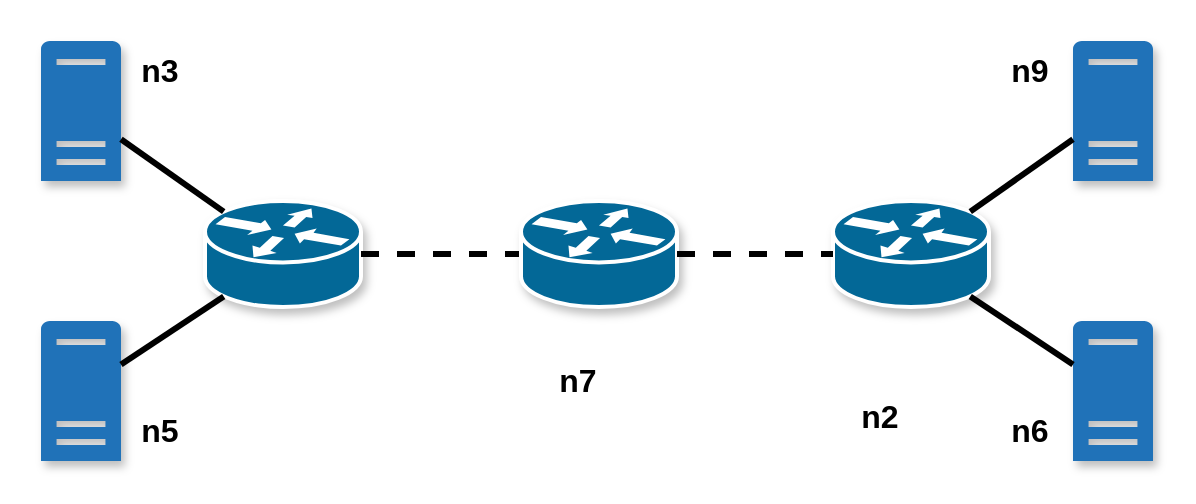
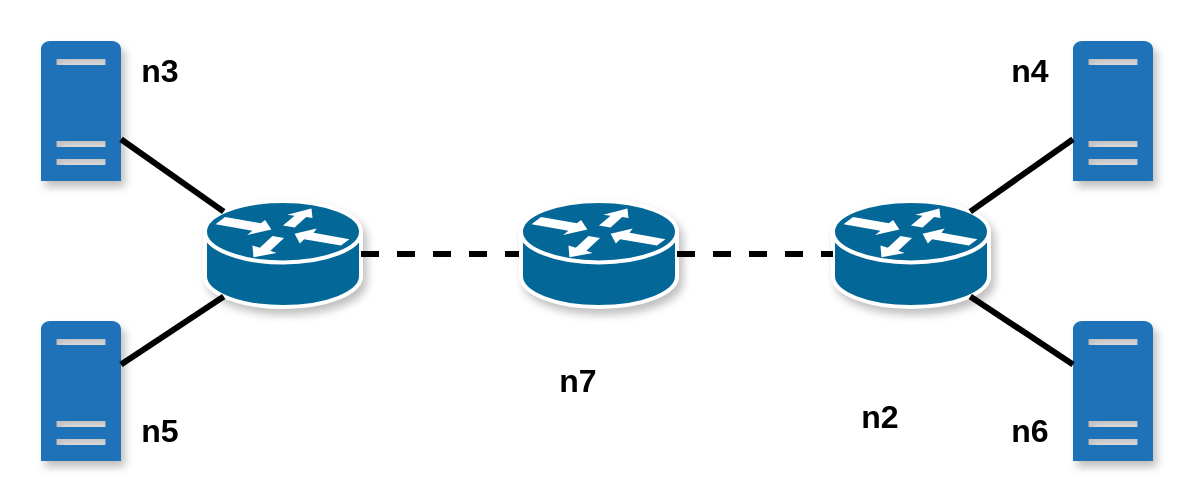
node "n9": label "n9" -> "n4"
